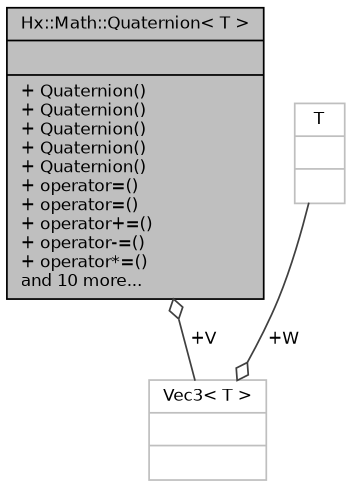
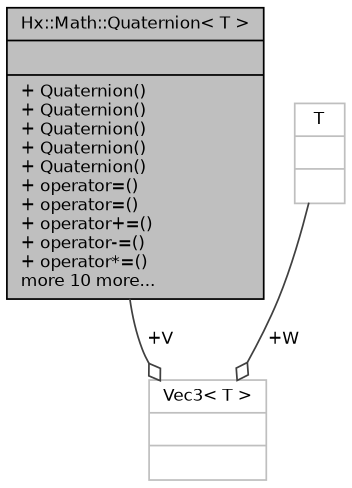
node "Hx::Math::Quaternion< T >": text "and 10 more..." -> "more 10 more..."
edge "Vec3< T >" -> "Hx::Math::Quaternion< T >": reversed
